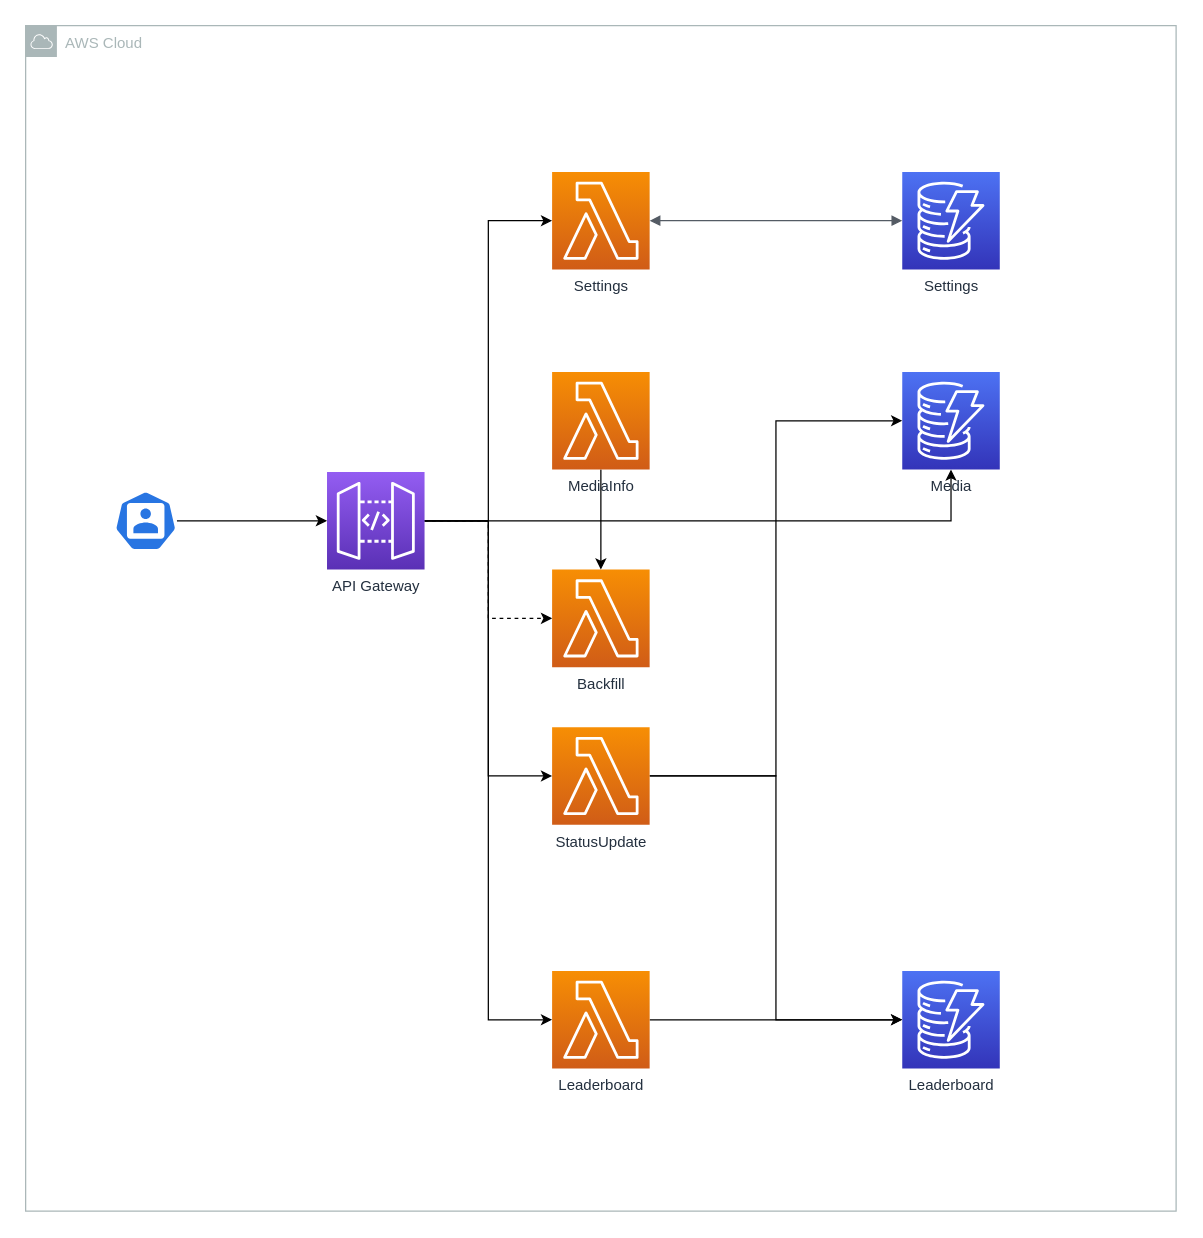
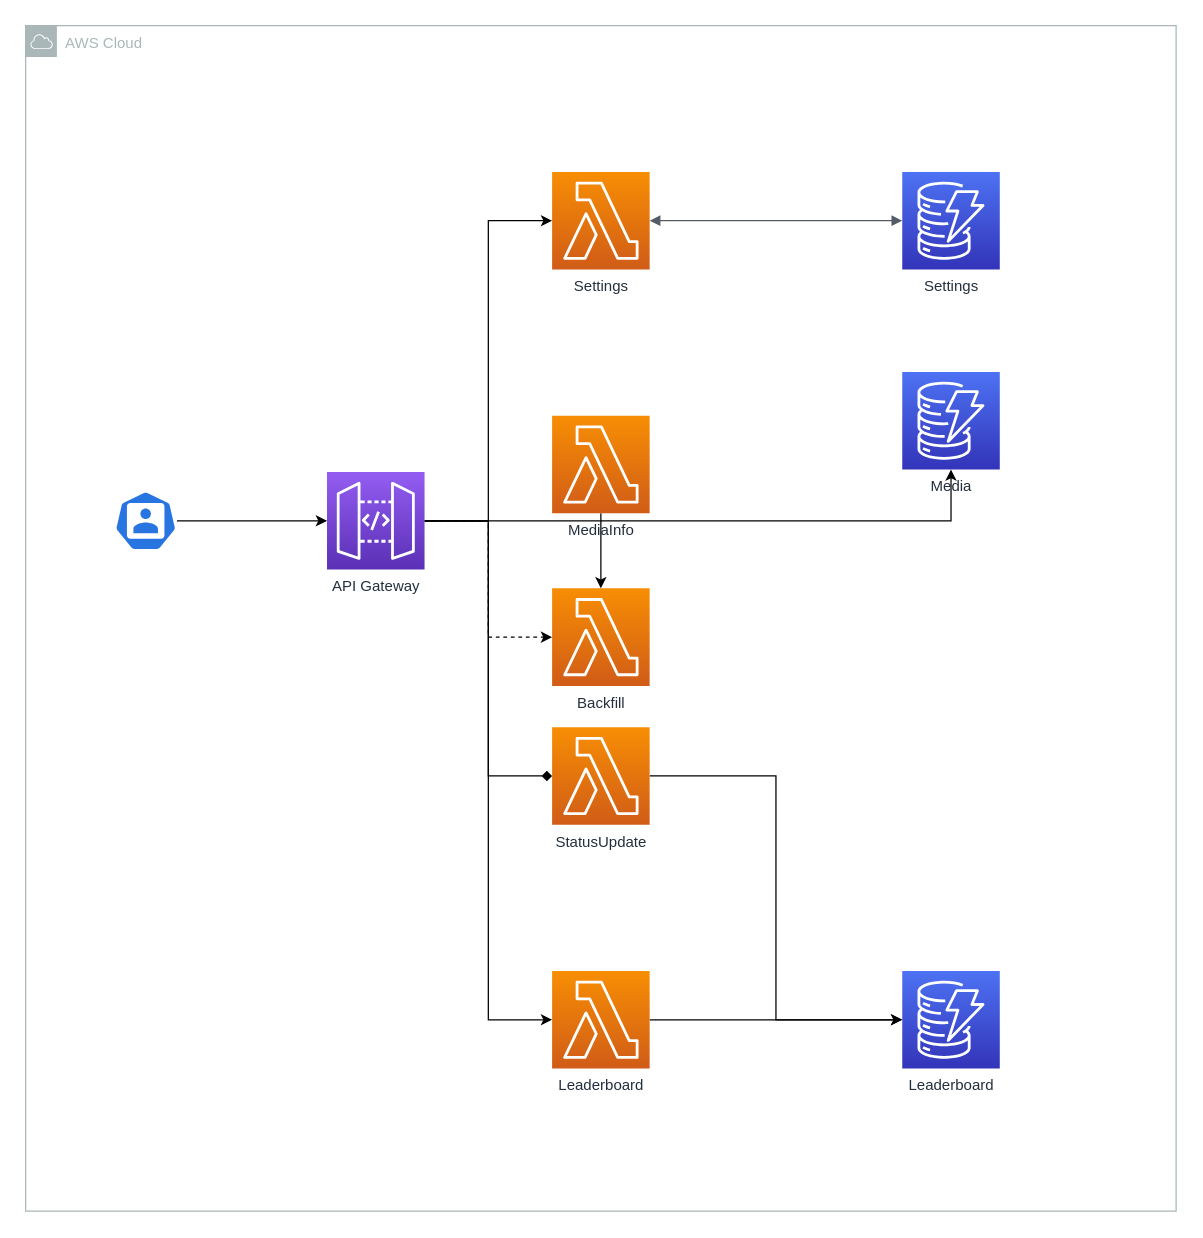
node "MediaInfo": moved (601, 421) -> (601, 464)
edge "StatusUpdate" -> "Media": removed
node "Backfill": moved (601, 618) -> (601, 637)
edge "API Gateway" -> "StatusUpdate": arrowhead classic -> diamond
